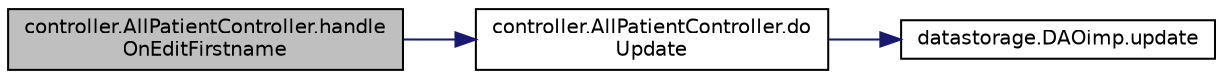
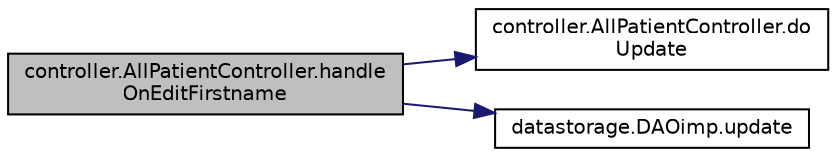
edge "controller.AllPatientController.do Update" -> "datastorage.DAOimp.update": now "controller.AllPatientController.handle OnEditFirstname" -> "datastorage.DAOimp.update"
